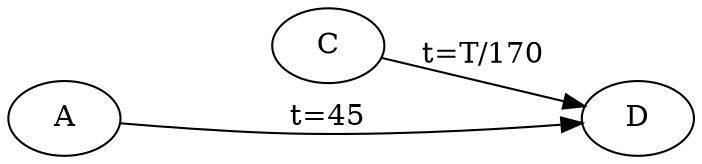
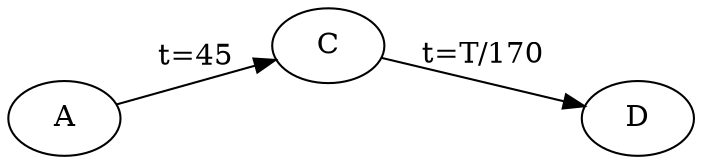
edge "A" -> "D": now "A" -> "C"
